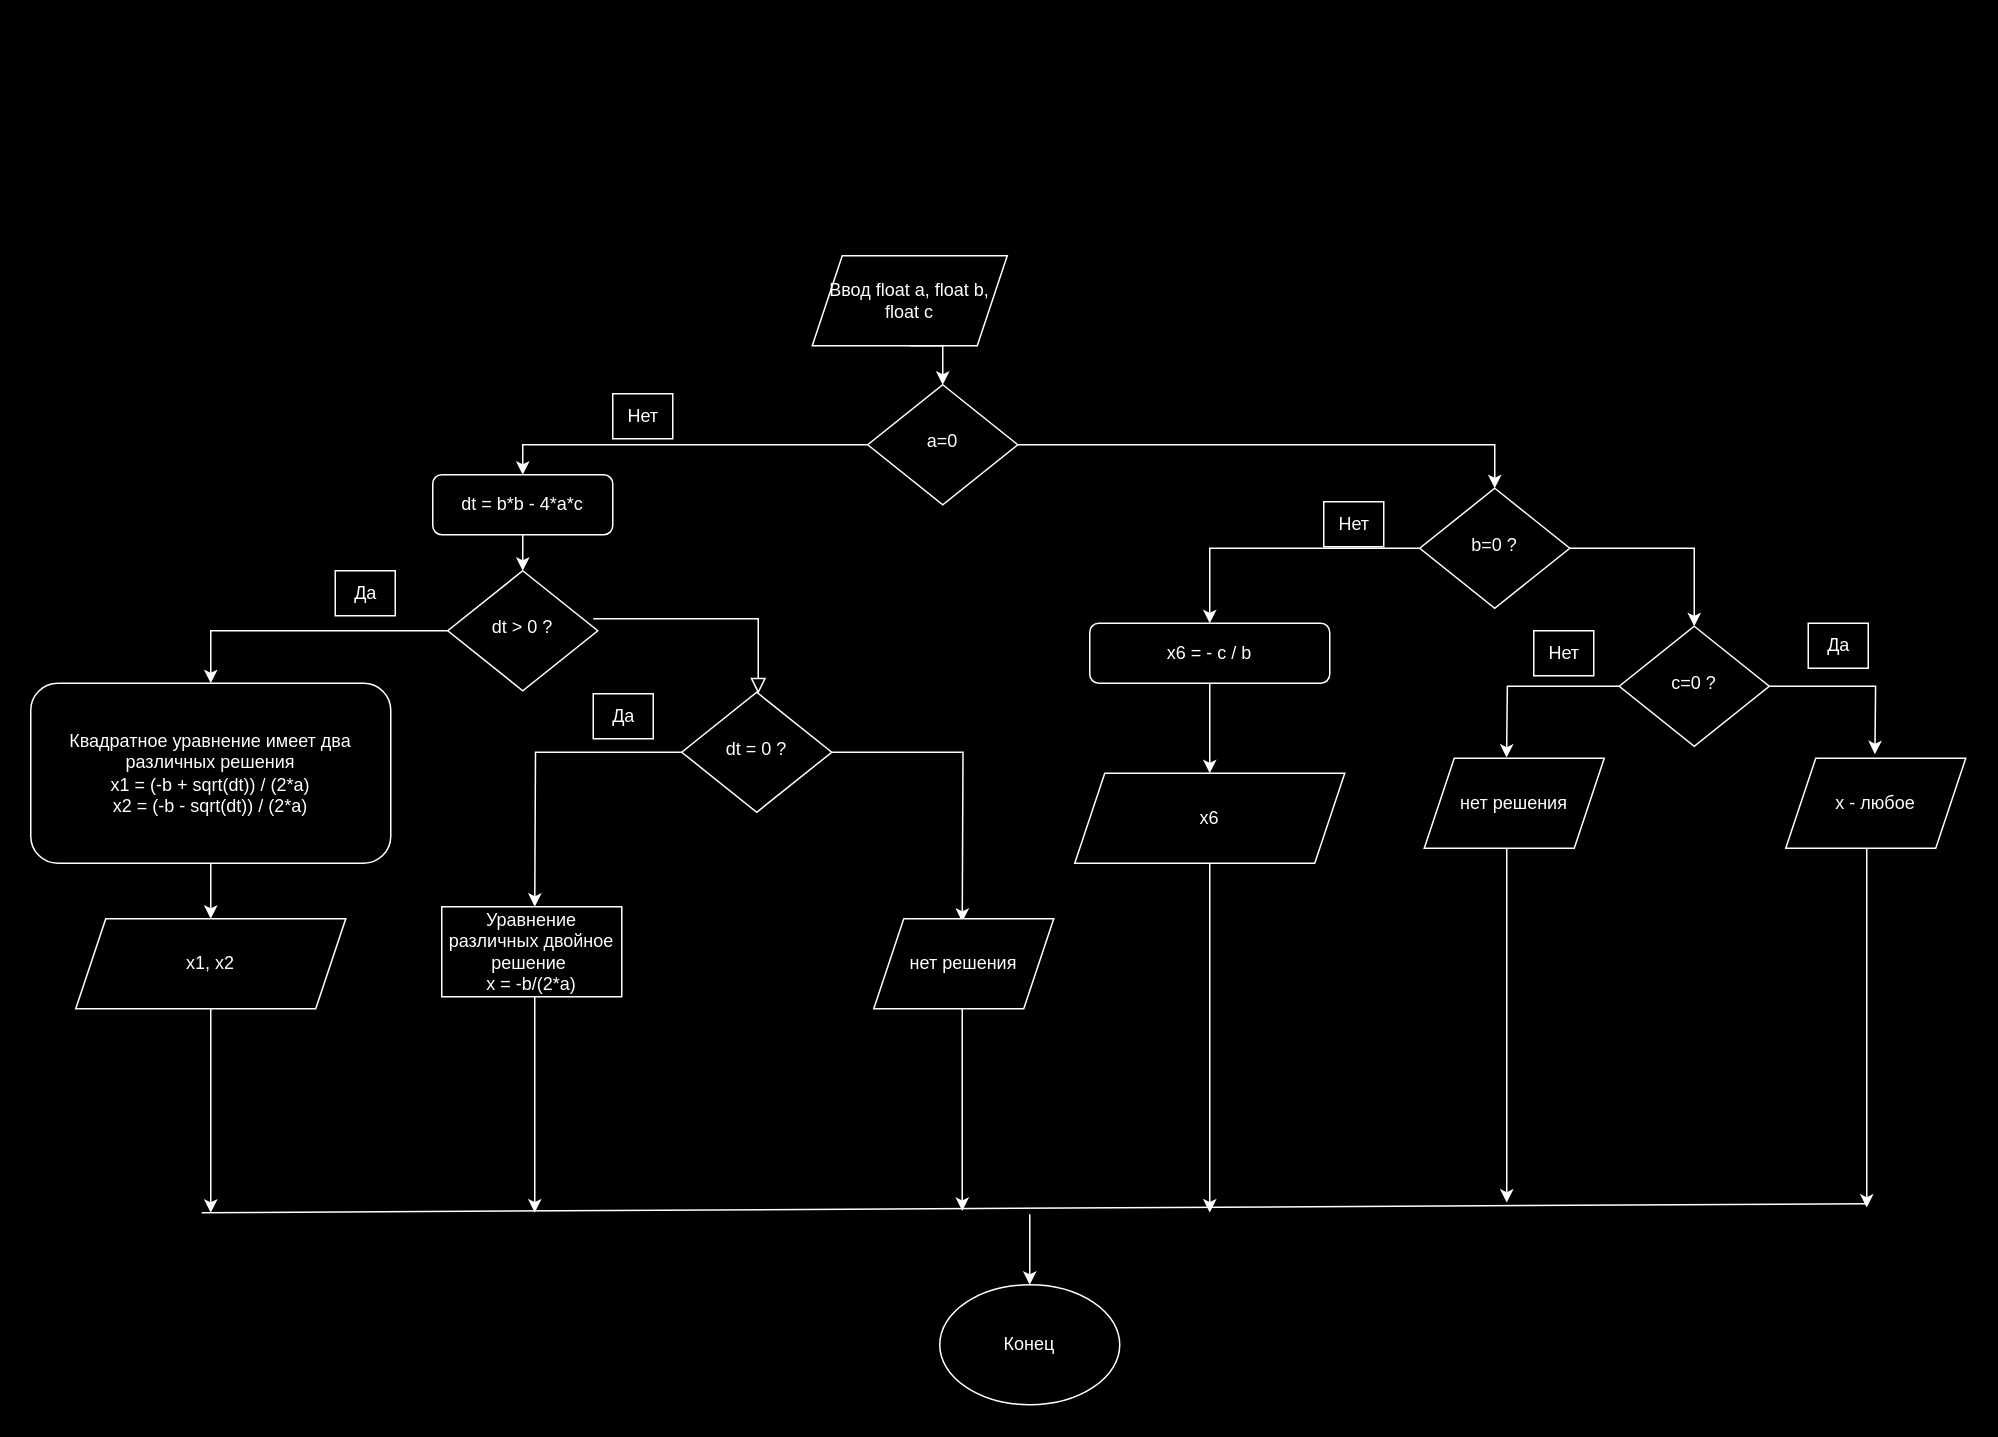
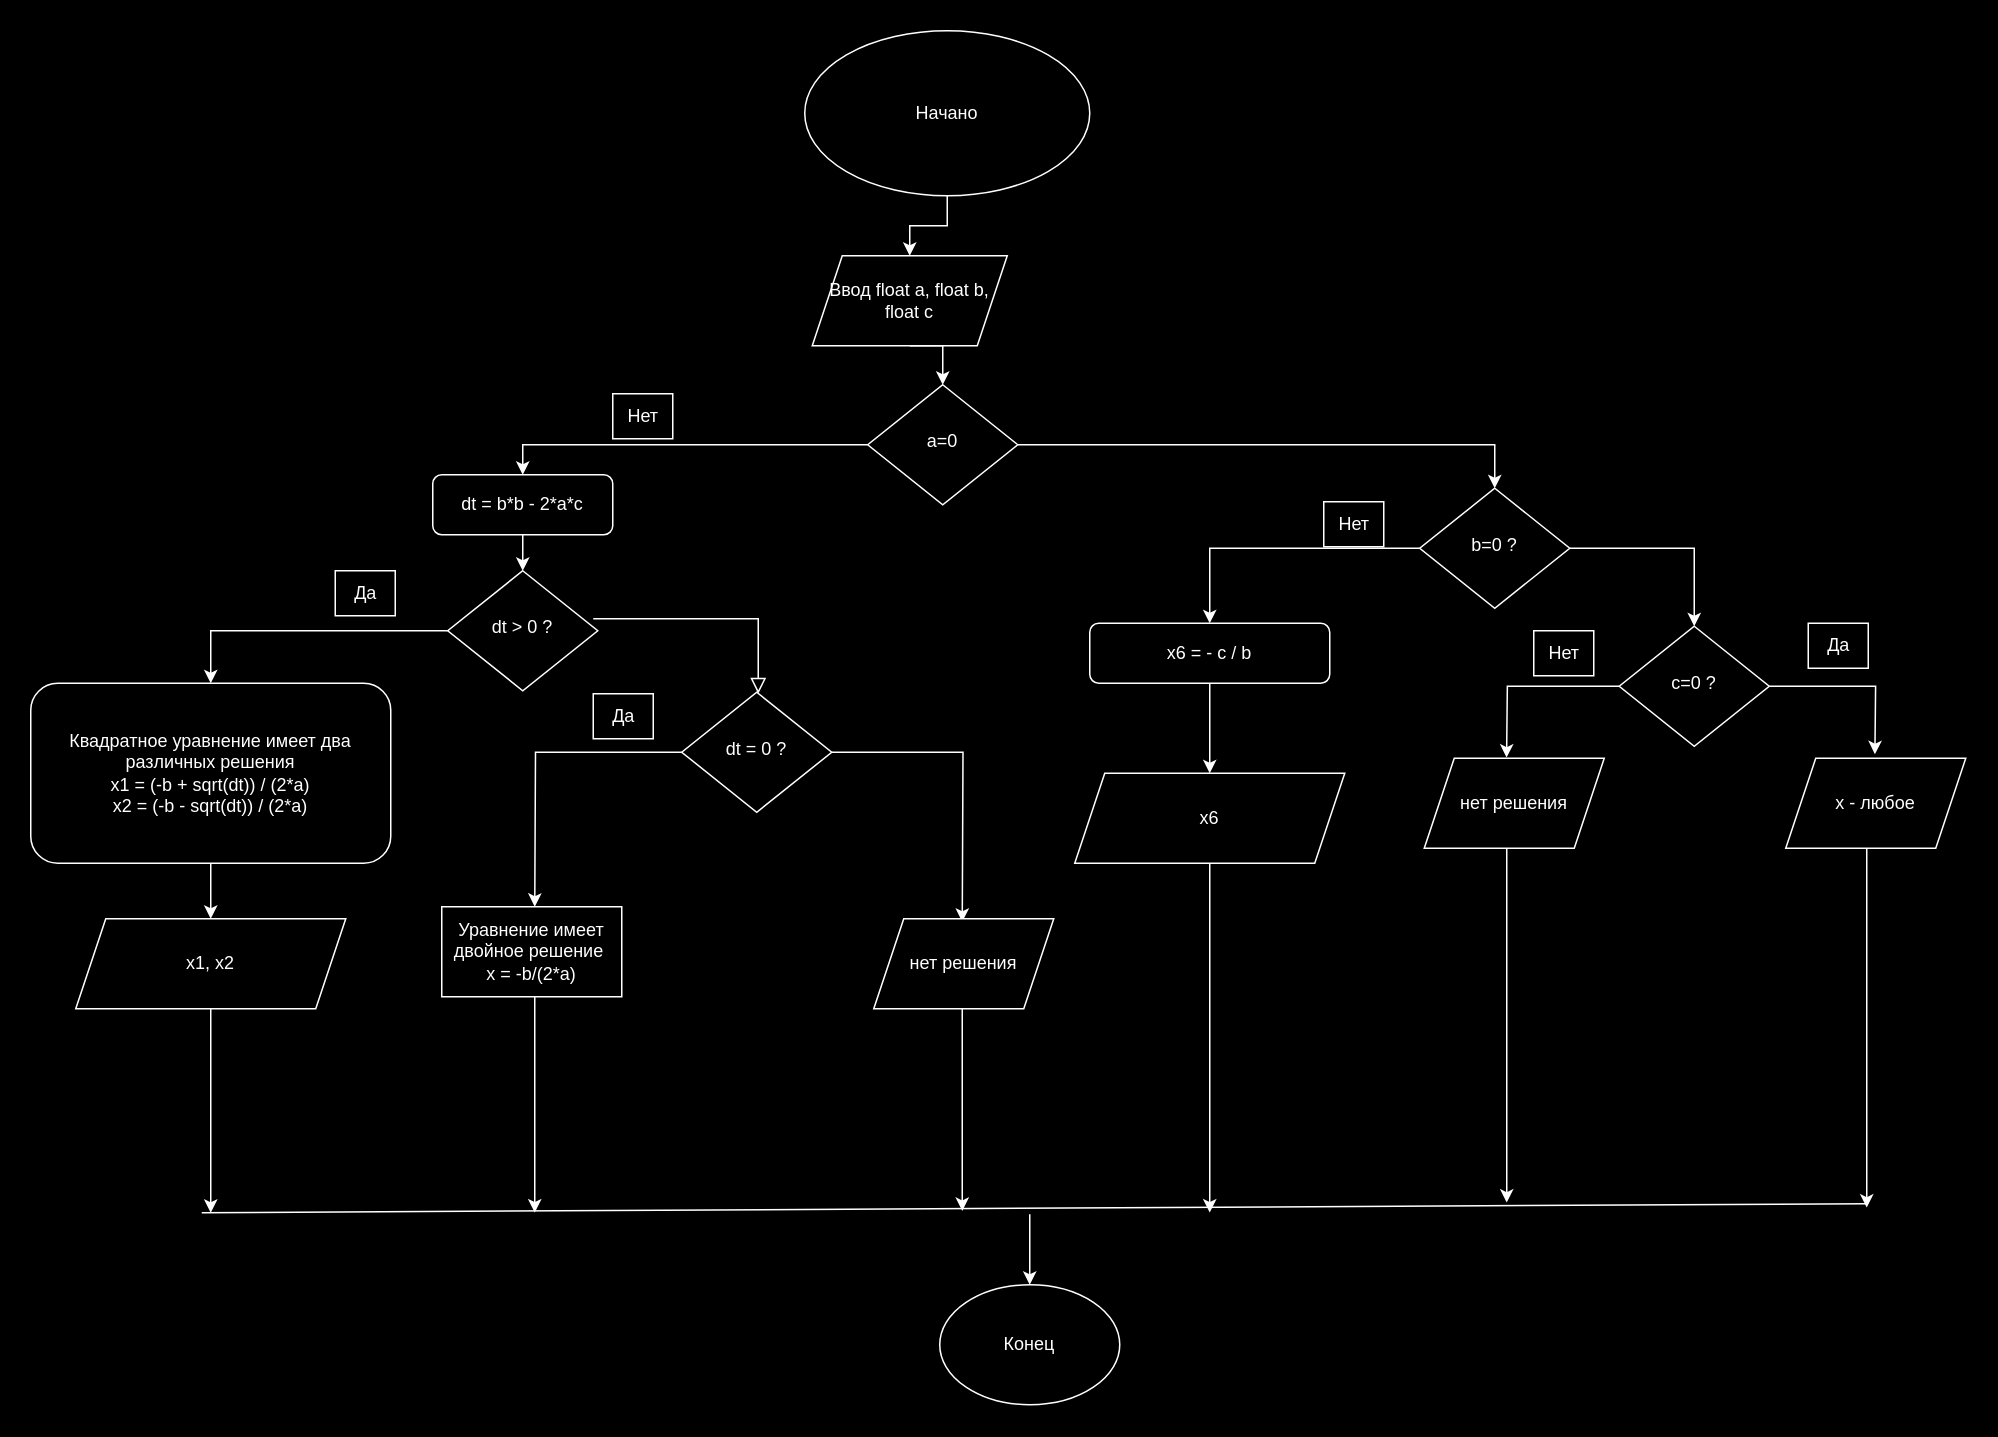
node "Начано": added
edge "Начано" -> "Ввод float a, float b, float c": added
node "dt = b*b - 4*a*c": label "dt = b*b - 4*a*c" -> "dt = b*b - 2*a*c"
node "Уравнение различных двойное решение x = -b/(2*a)": label "Уравнение различных двойное решение x = -b/(2*a)" -> "Уравнение имеет двойное решение x = -b/(2*a)"
